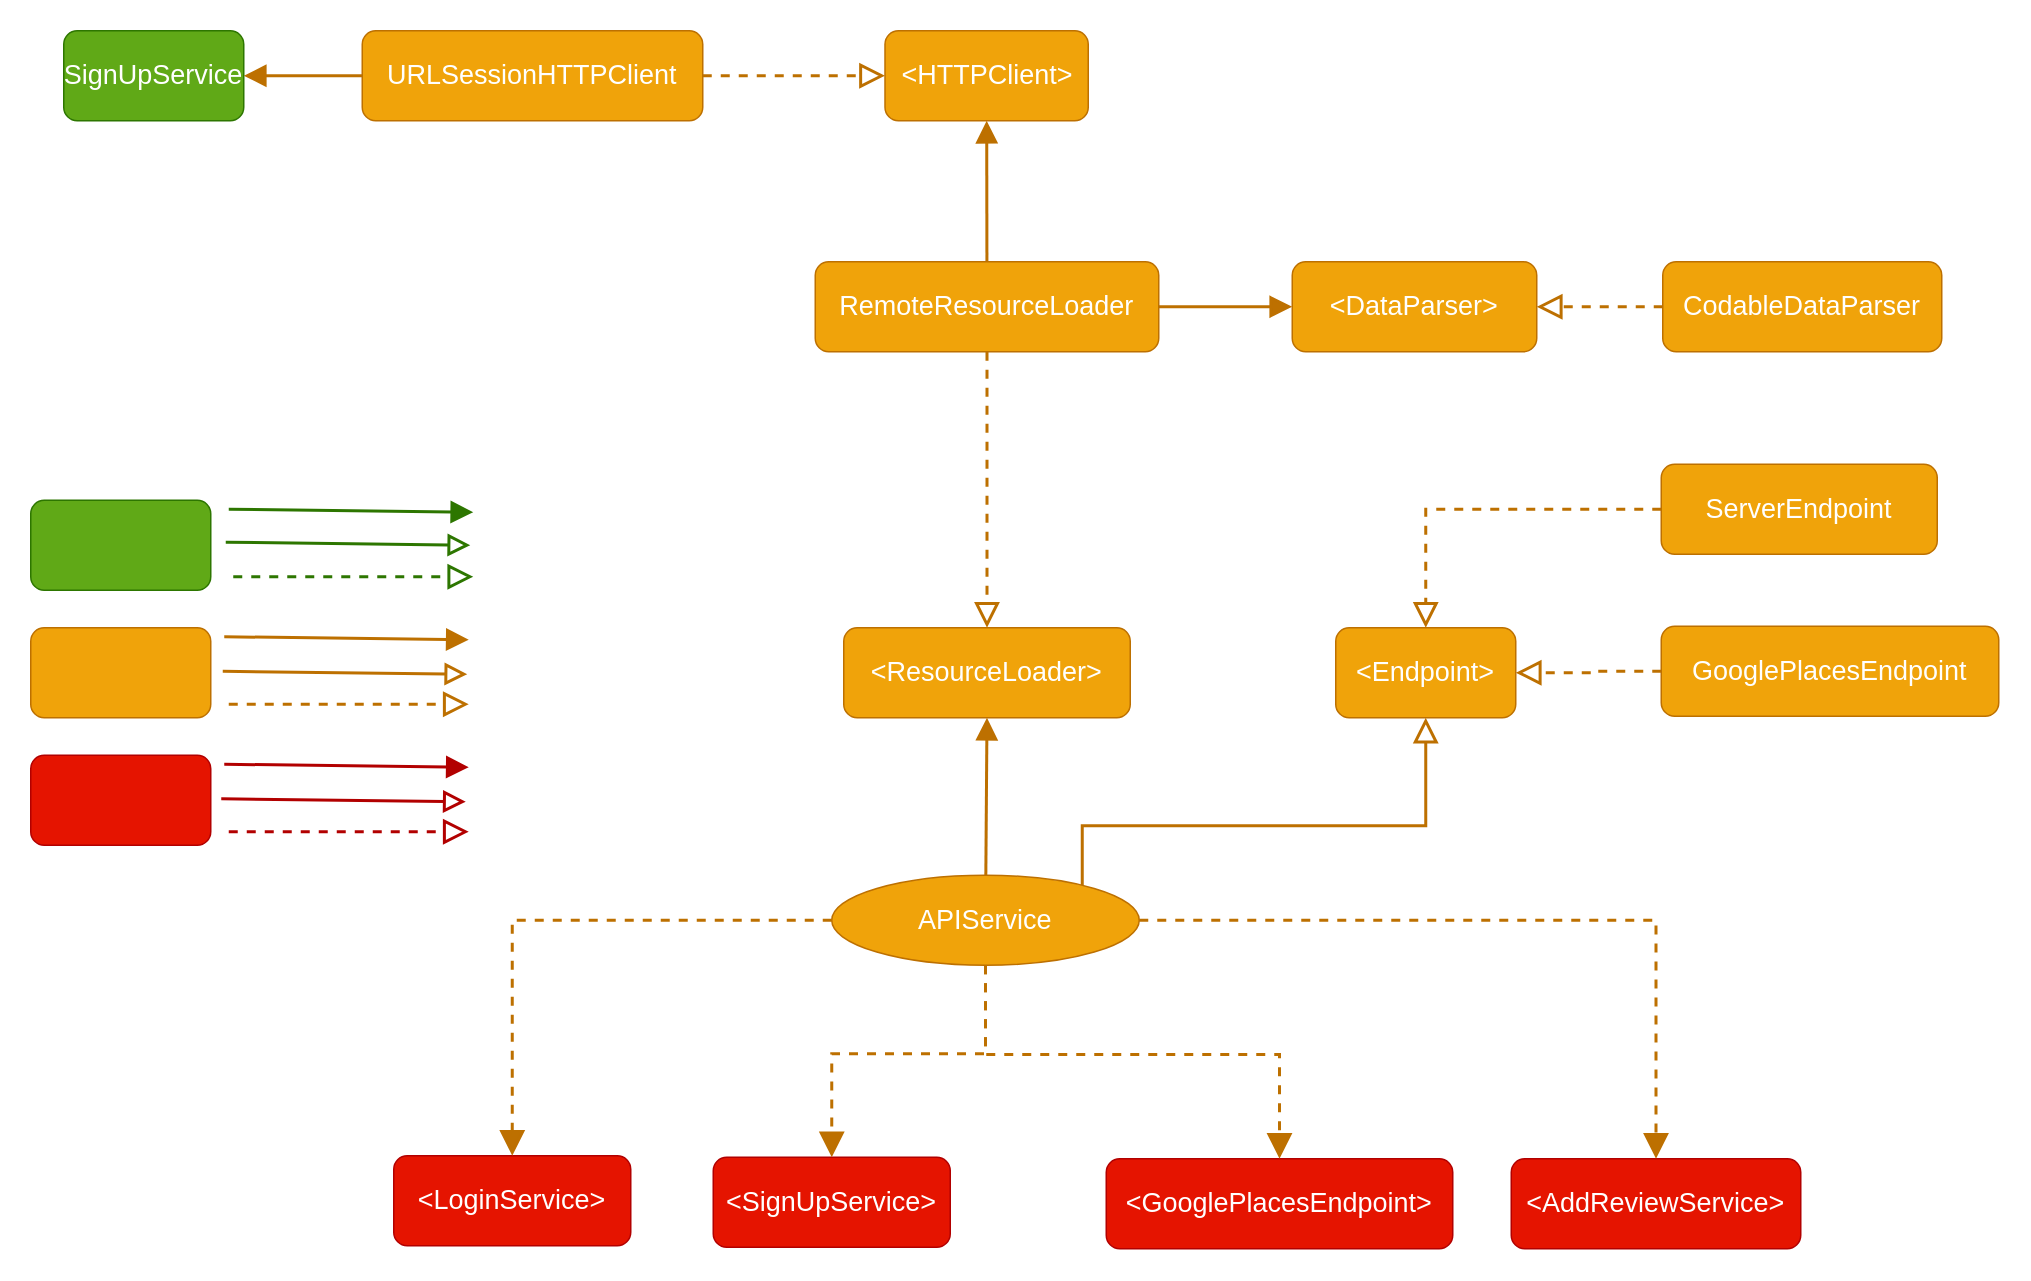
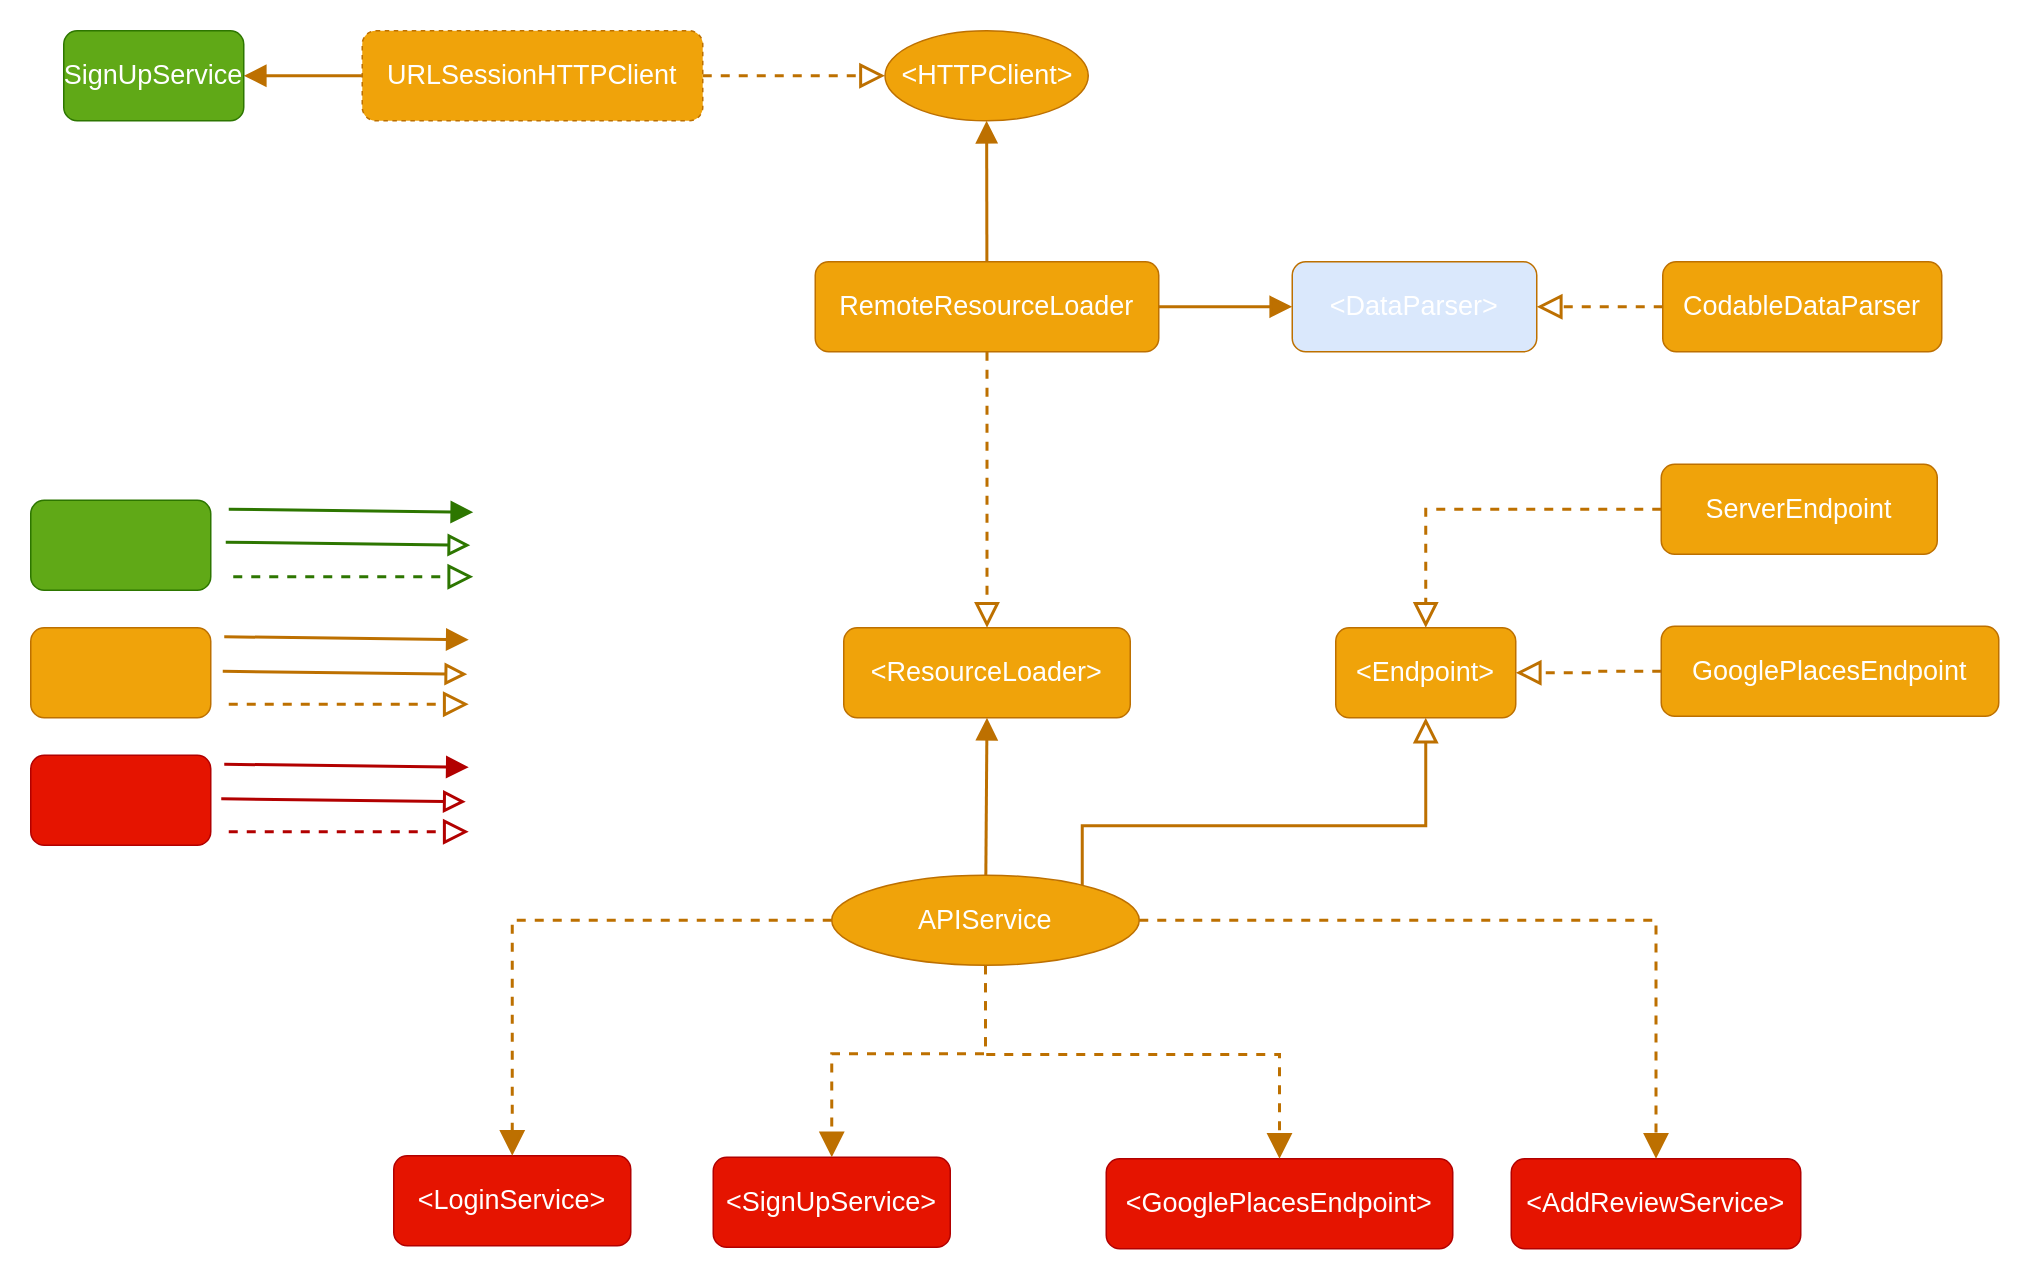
node "URLSessionHTTPClient": style solid -> dashed
node "<HTTPClient>": shape rounded rectangle -> ellipse
node "<DataParser>": fillcolor #f0a30a -> #dae8fc
